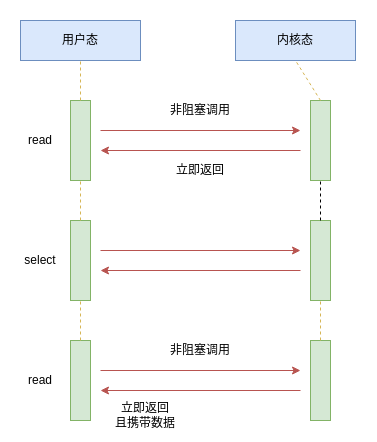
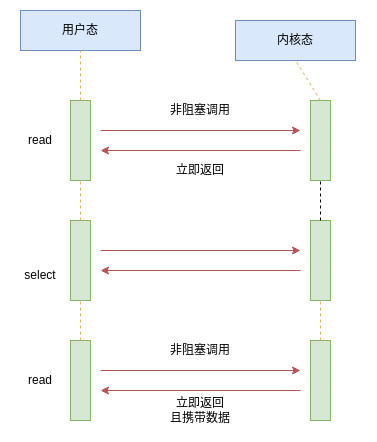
node "用户态": moved (81, 41) -> (81, 31)
node "select": moved (41, 261) -> (41, 276)
node "立即返回 且携带数据": moved (146, 416) -> (201, 411)
